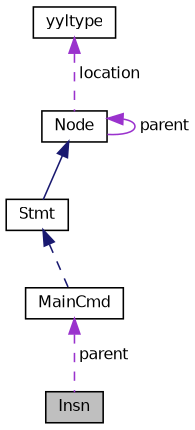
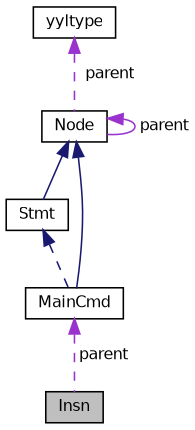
edge "Node" -> "yyltype": label " location" -> " parent"
edge "MainCmd" -> "Node": added
